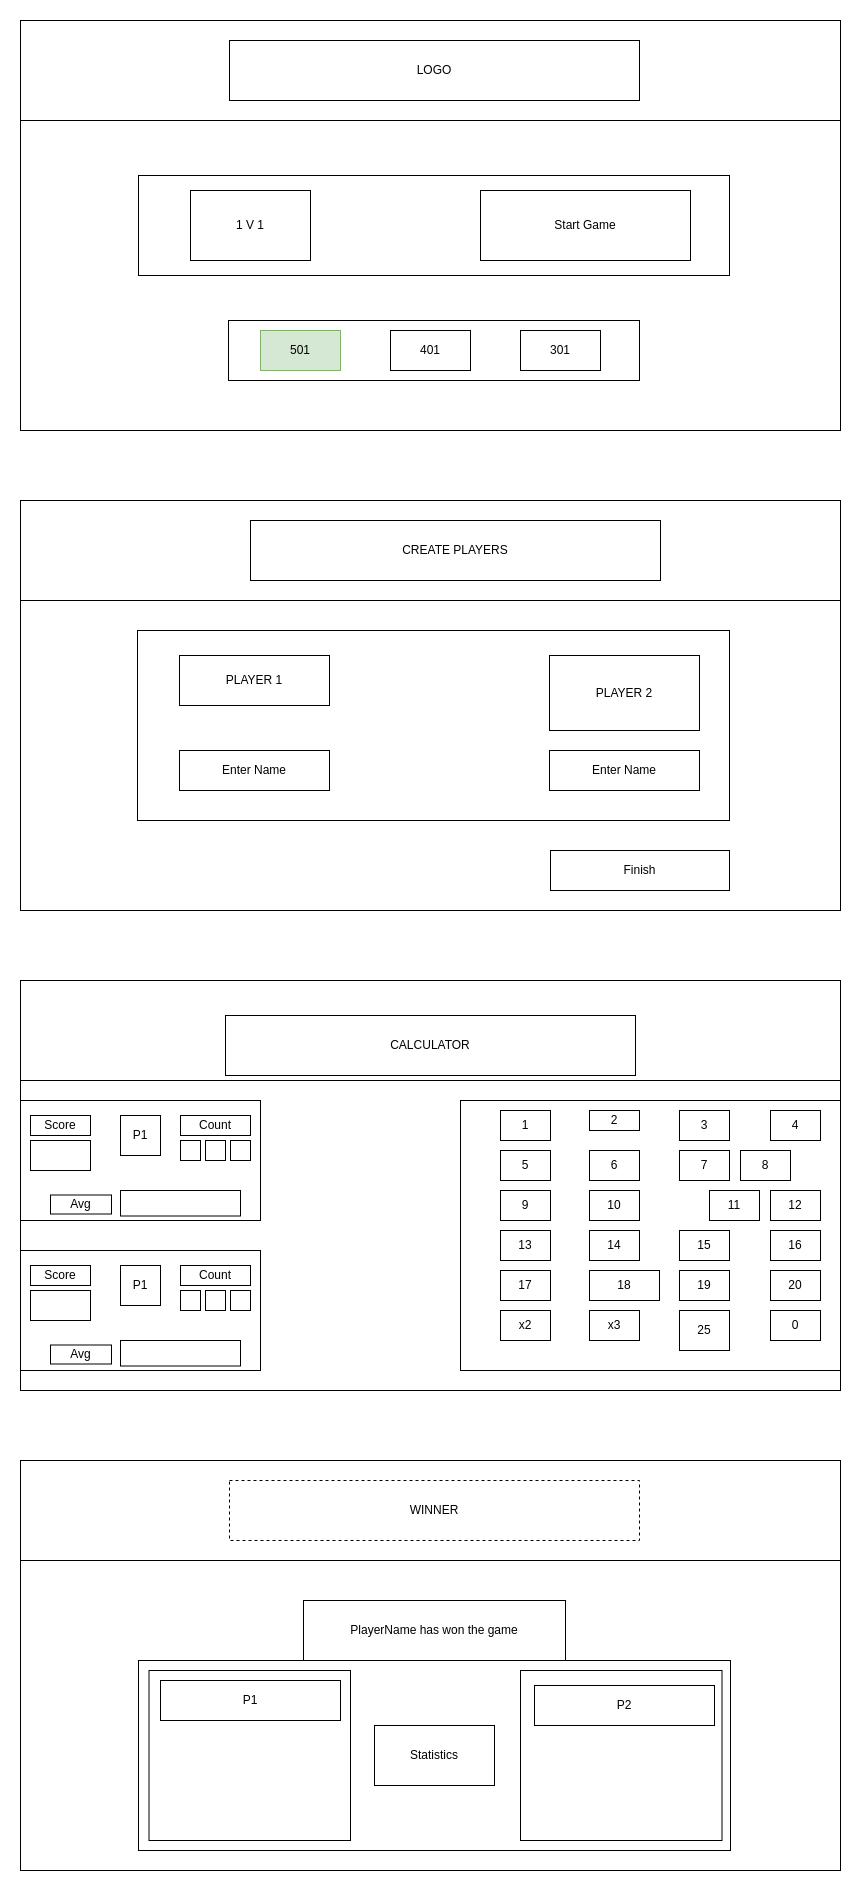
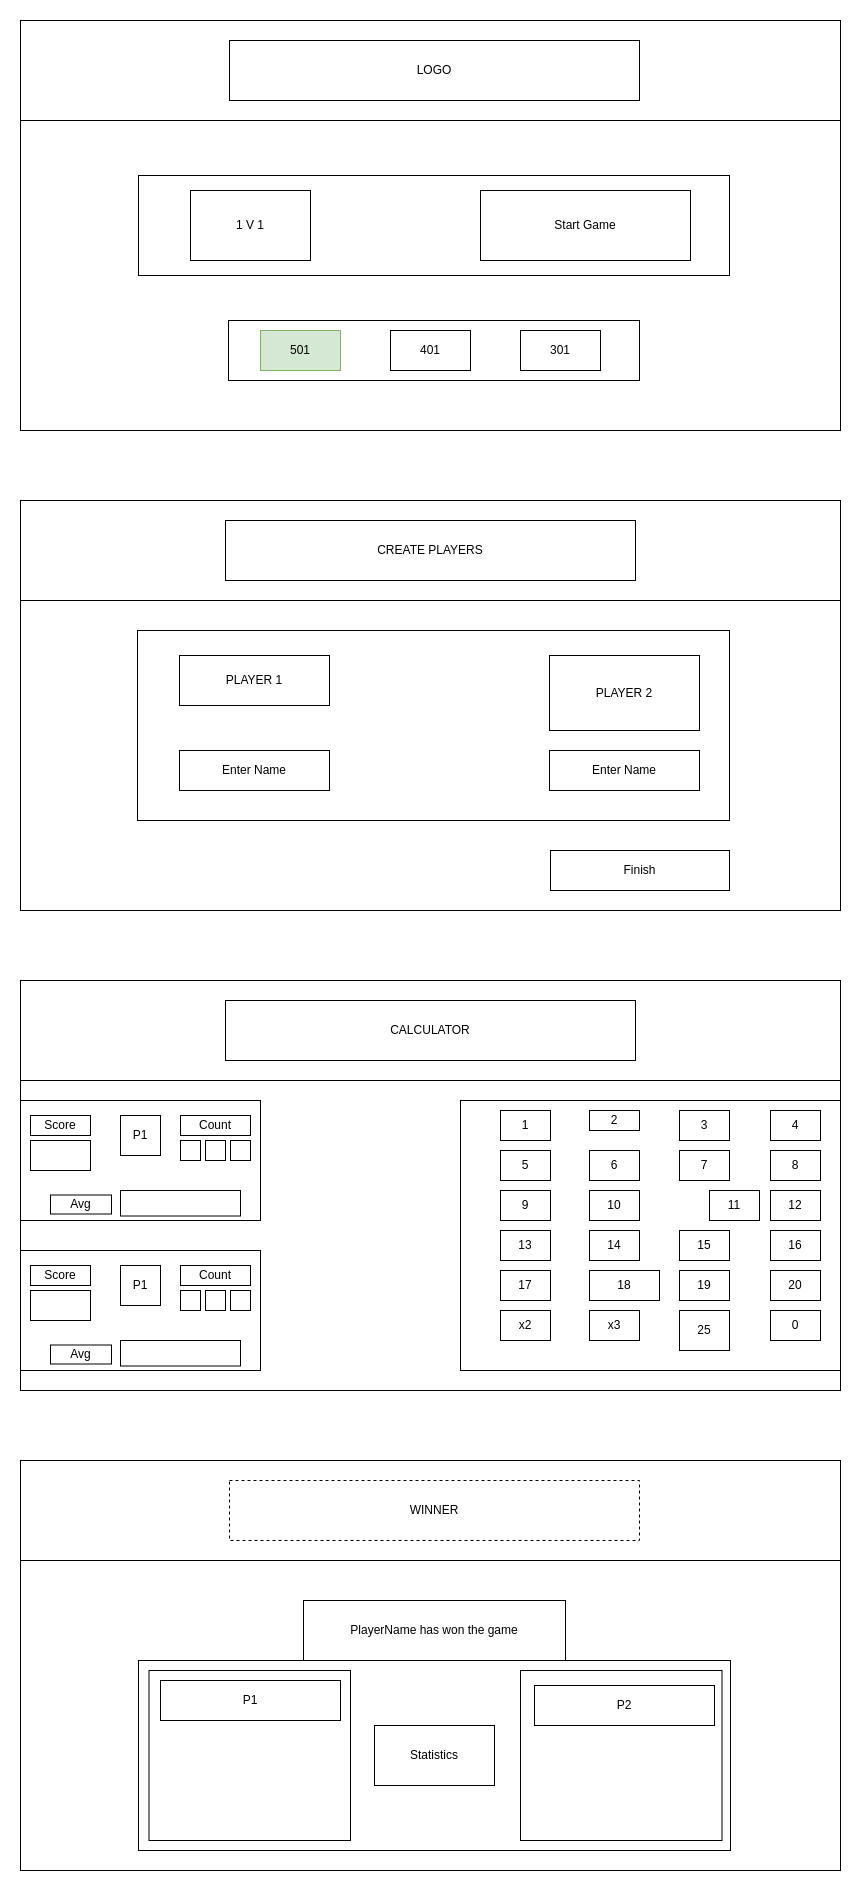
node "CREATE PLAYERS": moved (456, 551) -> (431, 551)
node "CALCULATOR": moved (431, 1046) -> (431, 1031)
node "8": moved (766, 1166) -> (796, 1166)
